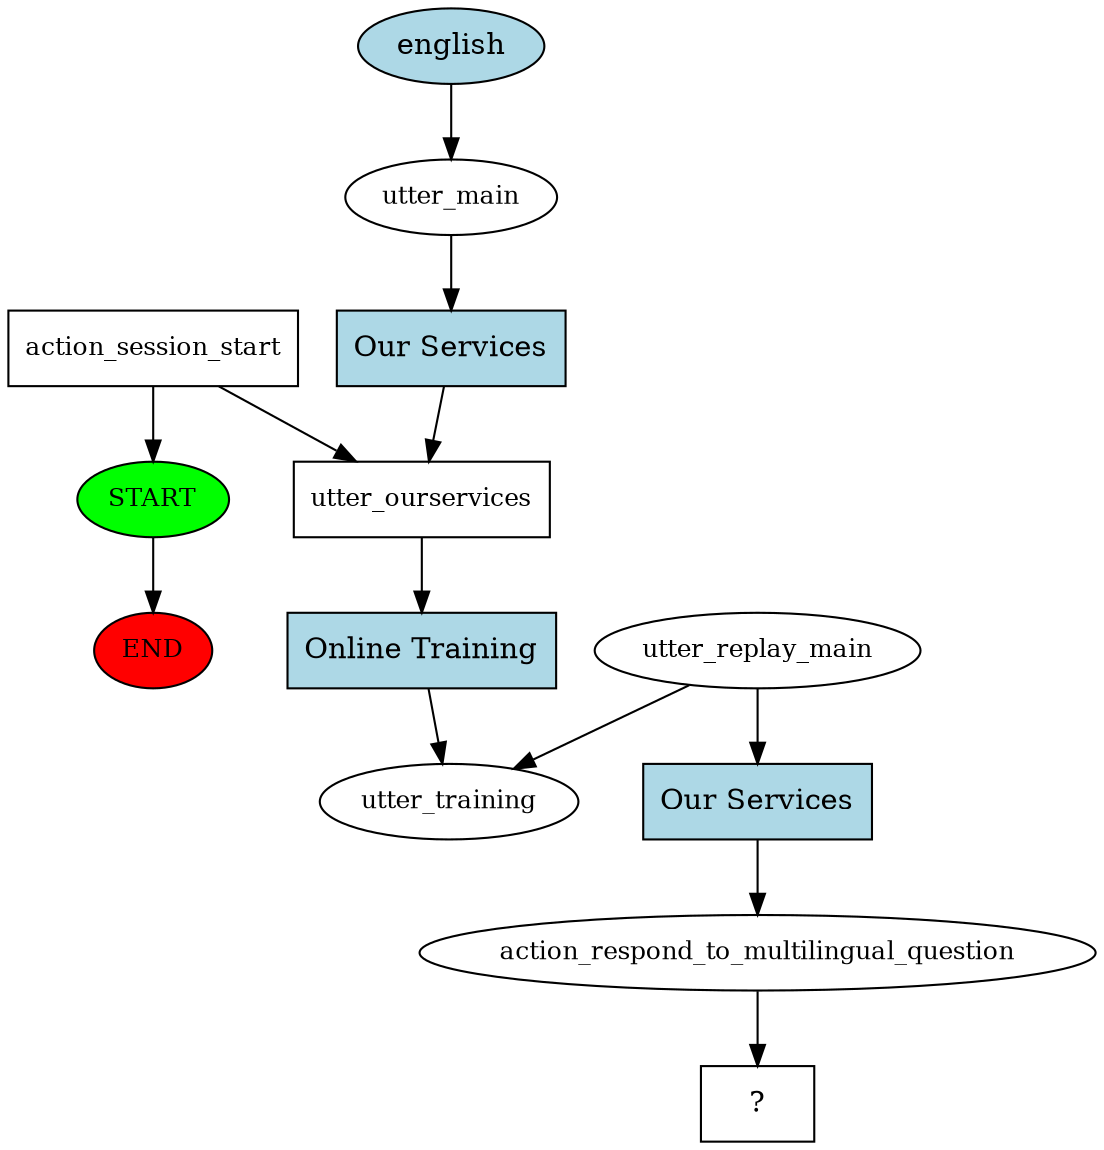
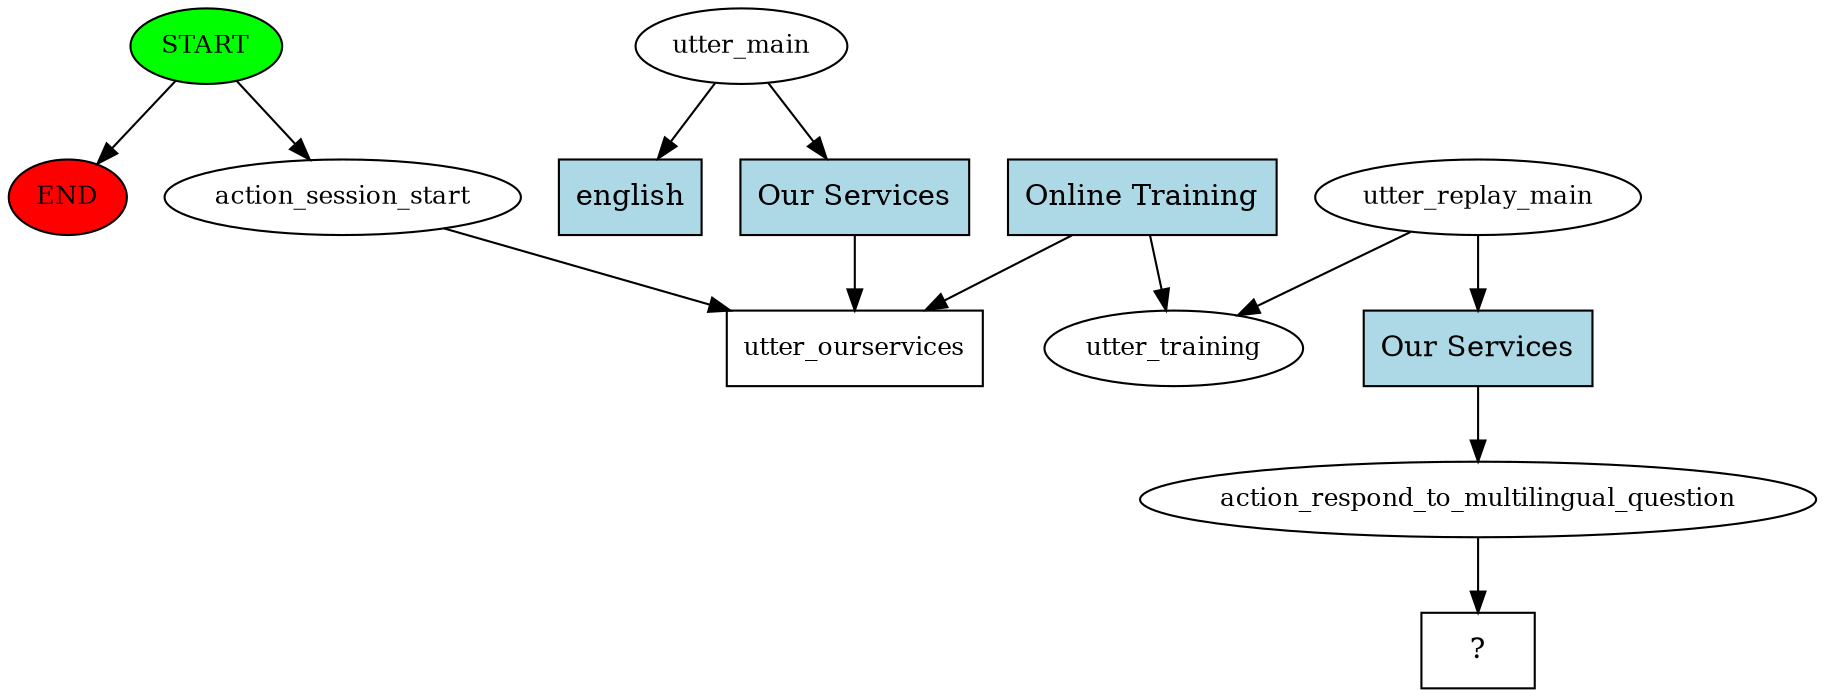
node "english": shape ellipse -> box
edge "english" -> "utter_main": reversed
node "action_session_start": shape box -> ellipse
edge "action_session_start" -> "START": reversed
edge "utter_ourservices" -> "Online Training": reversed
